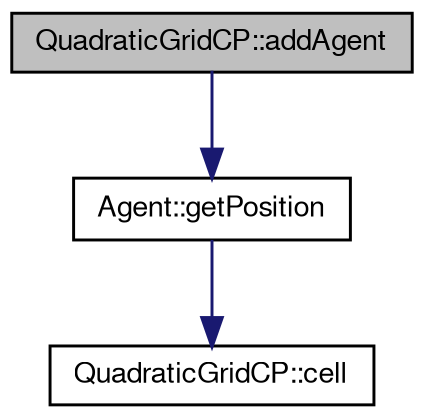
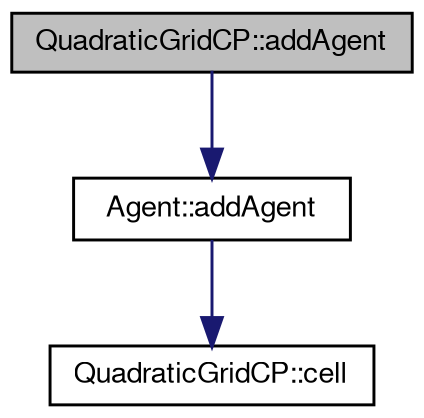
node "Agent::getPosition": label "Agent::getPosition" -> "Agent::addAgent"
